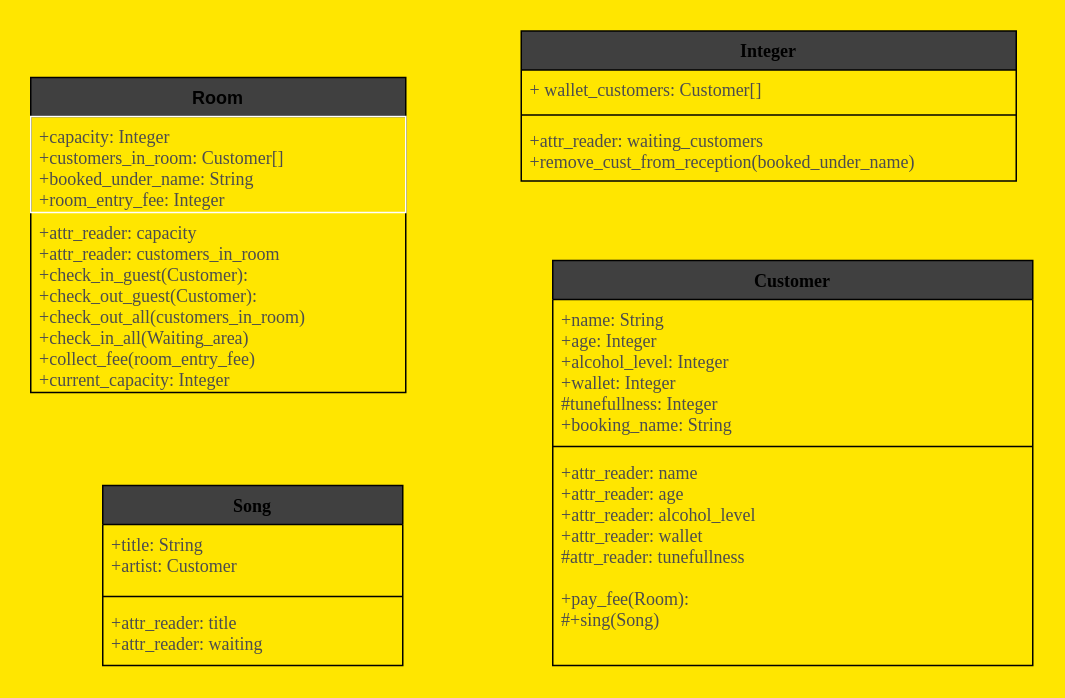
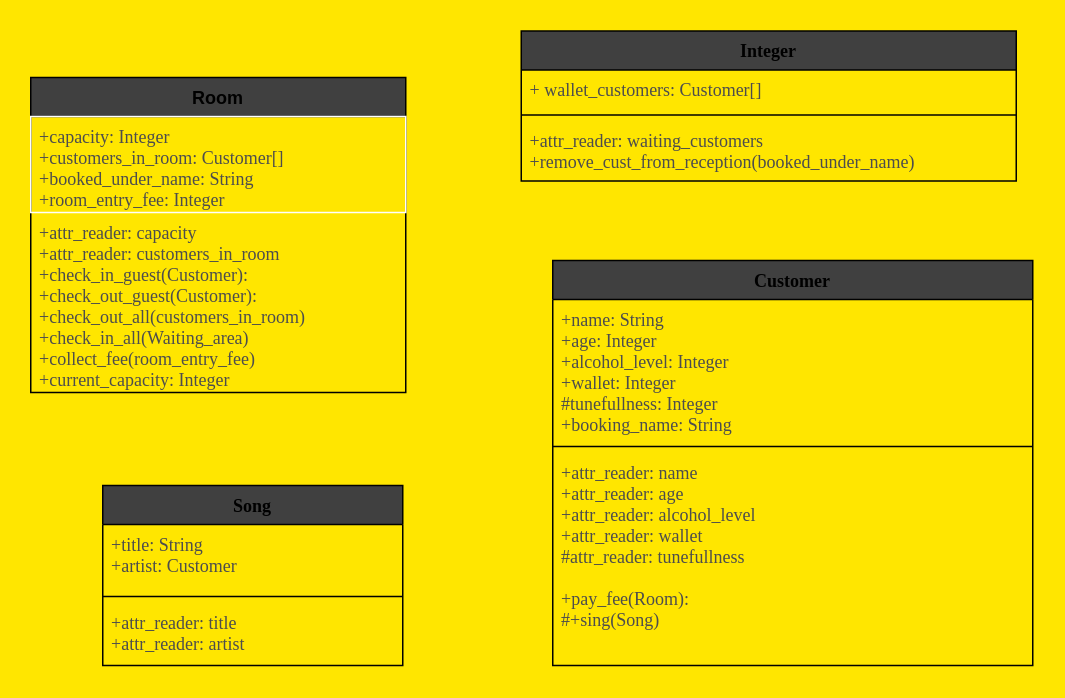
node "+attr_reader: title +attr_reader: waiting": label "+attr_reader: title +attr_reader: waiting" -> "+attr_reader: title +attr_reader: artist"
